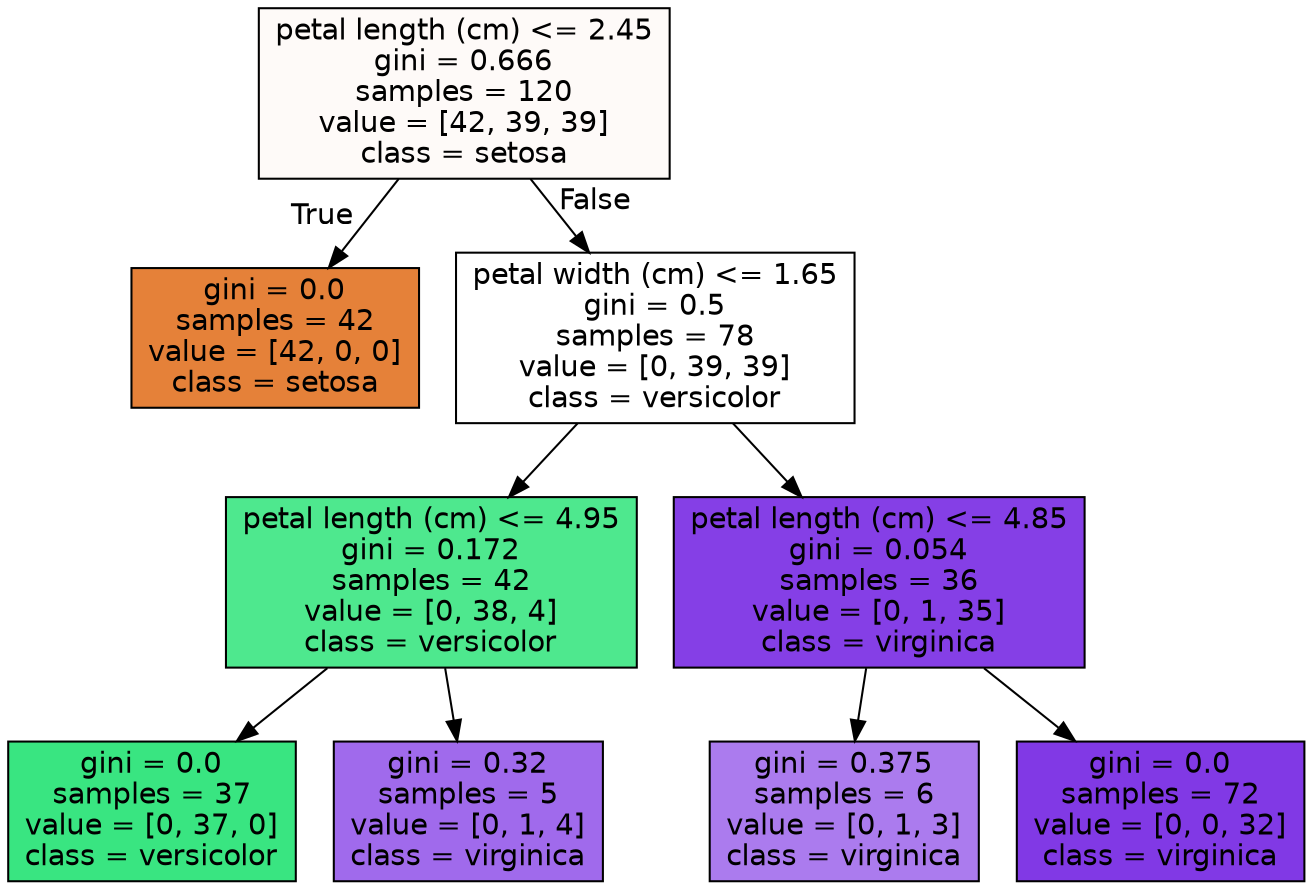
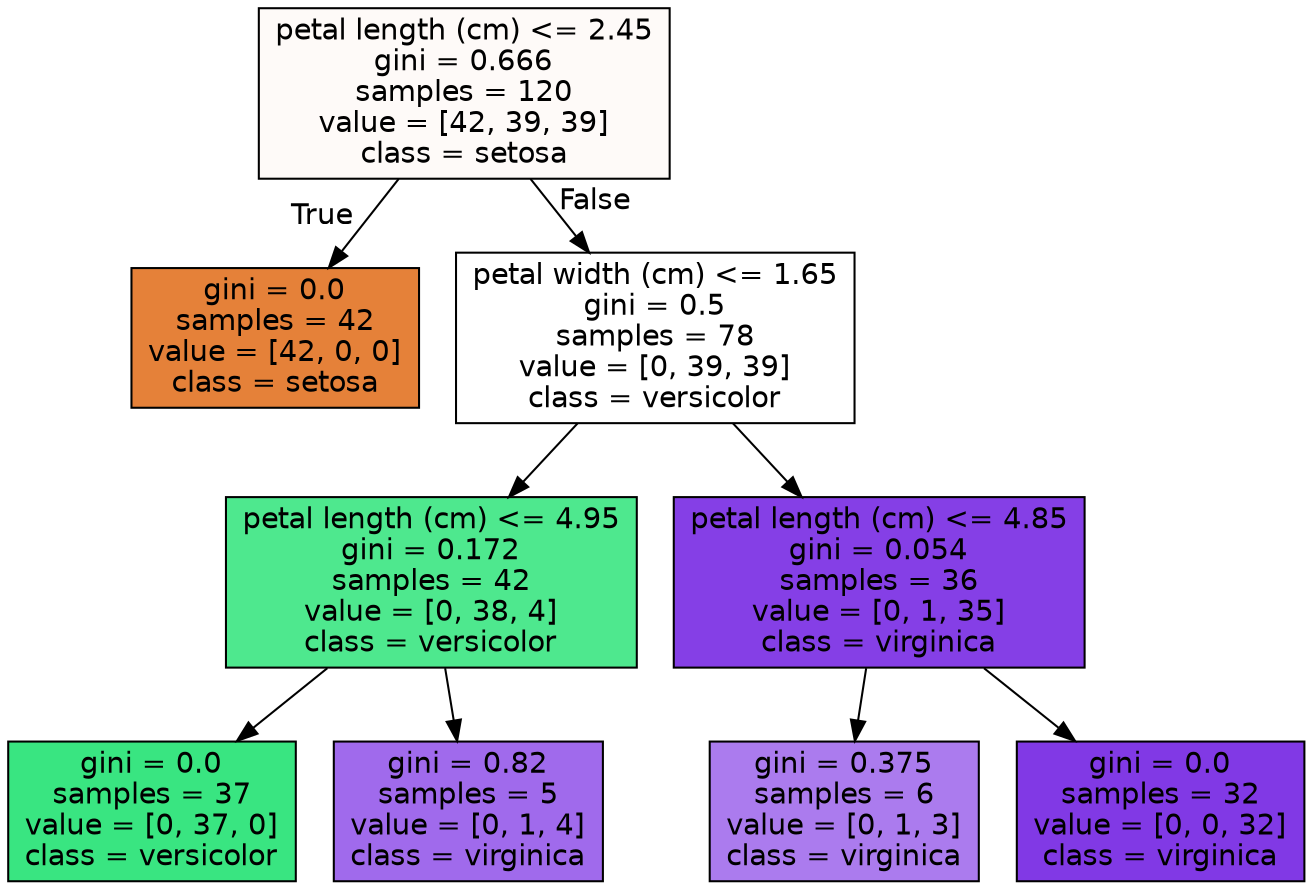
node "gini = 0.32 samples = 5 value = [0, 1, 4] class = virginica": label "gini = 0.32 samples = 5 value = [0, 1, 4] class = virginica" -> "gini = 0.82 samples = 5 value = [0, 1, 4] class = virginica"
node "gini = 0.0 samples = 72 value = [0, 0, 32] class = virginica": label "gini = 0.0 samples = 72 value = [0, 0, 32] class = virginica" -> "gini = 0.0 samples = 32 value = [0, 0, 32] class = virginica"
